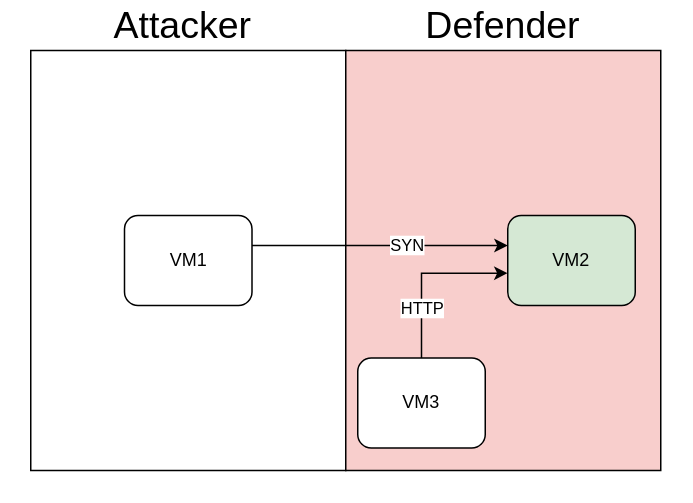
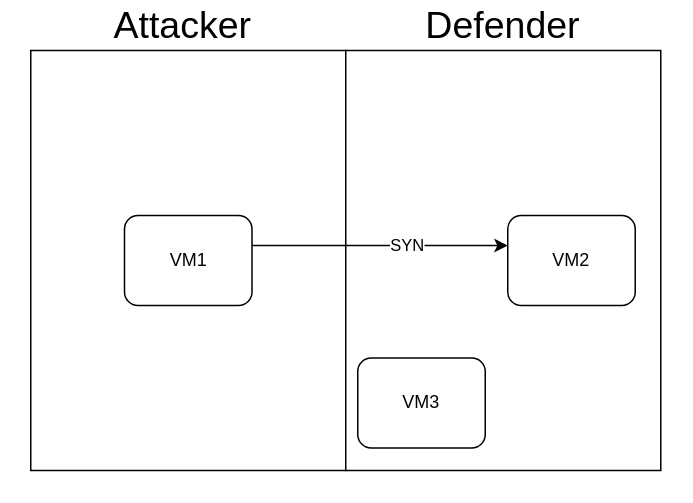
node "Defender": fillcolor #f8cecc -> #ffffff
node "VM2": fillcolor #d5e8d4 -> #ffffff
edge "VM3" -> "VM2": removed, label "HTTP"
